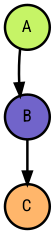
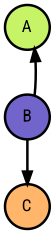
edge "A" -> "B": reversed
